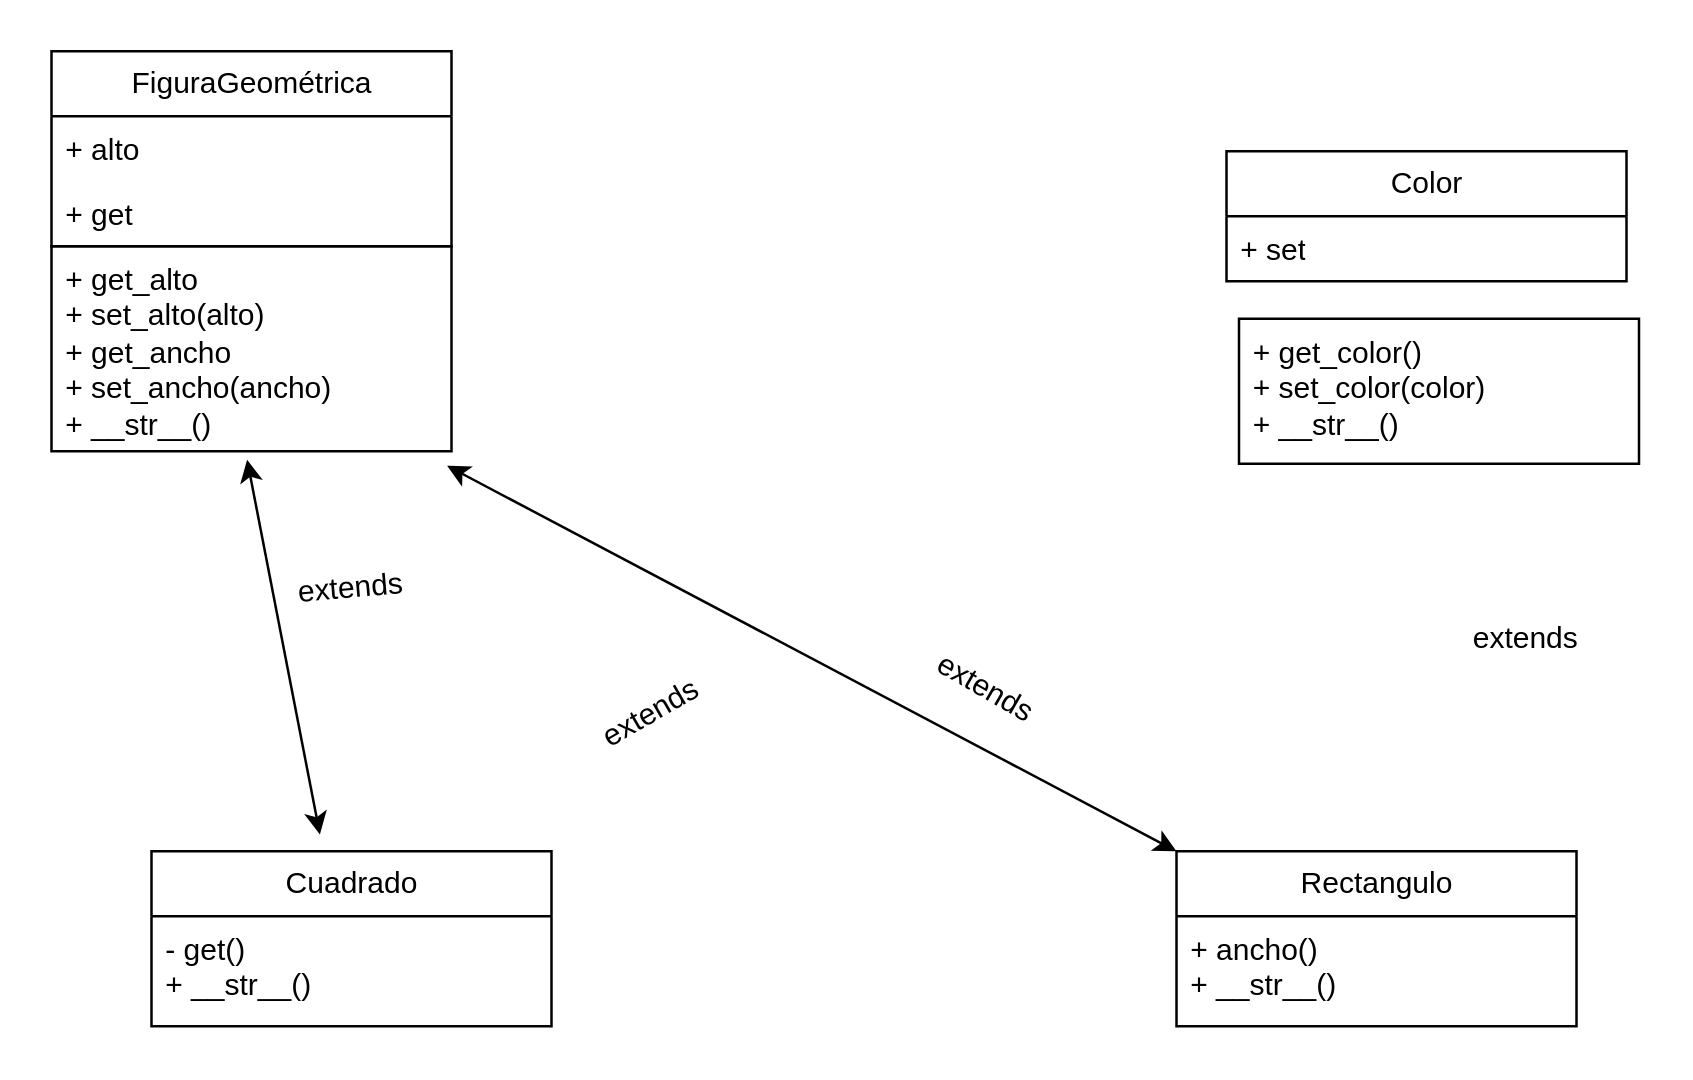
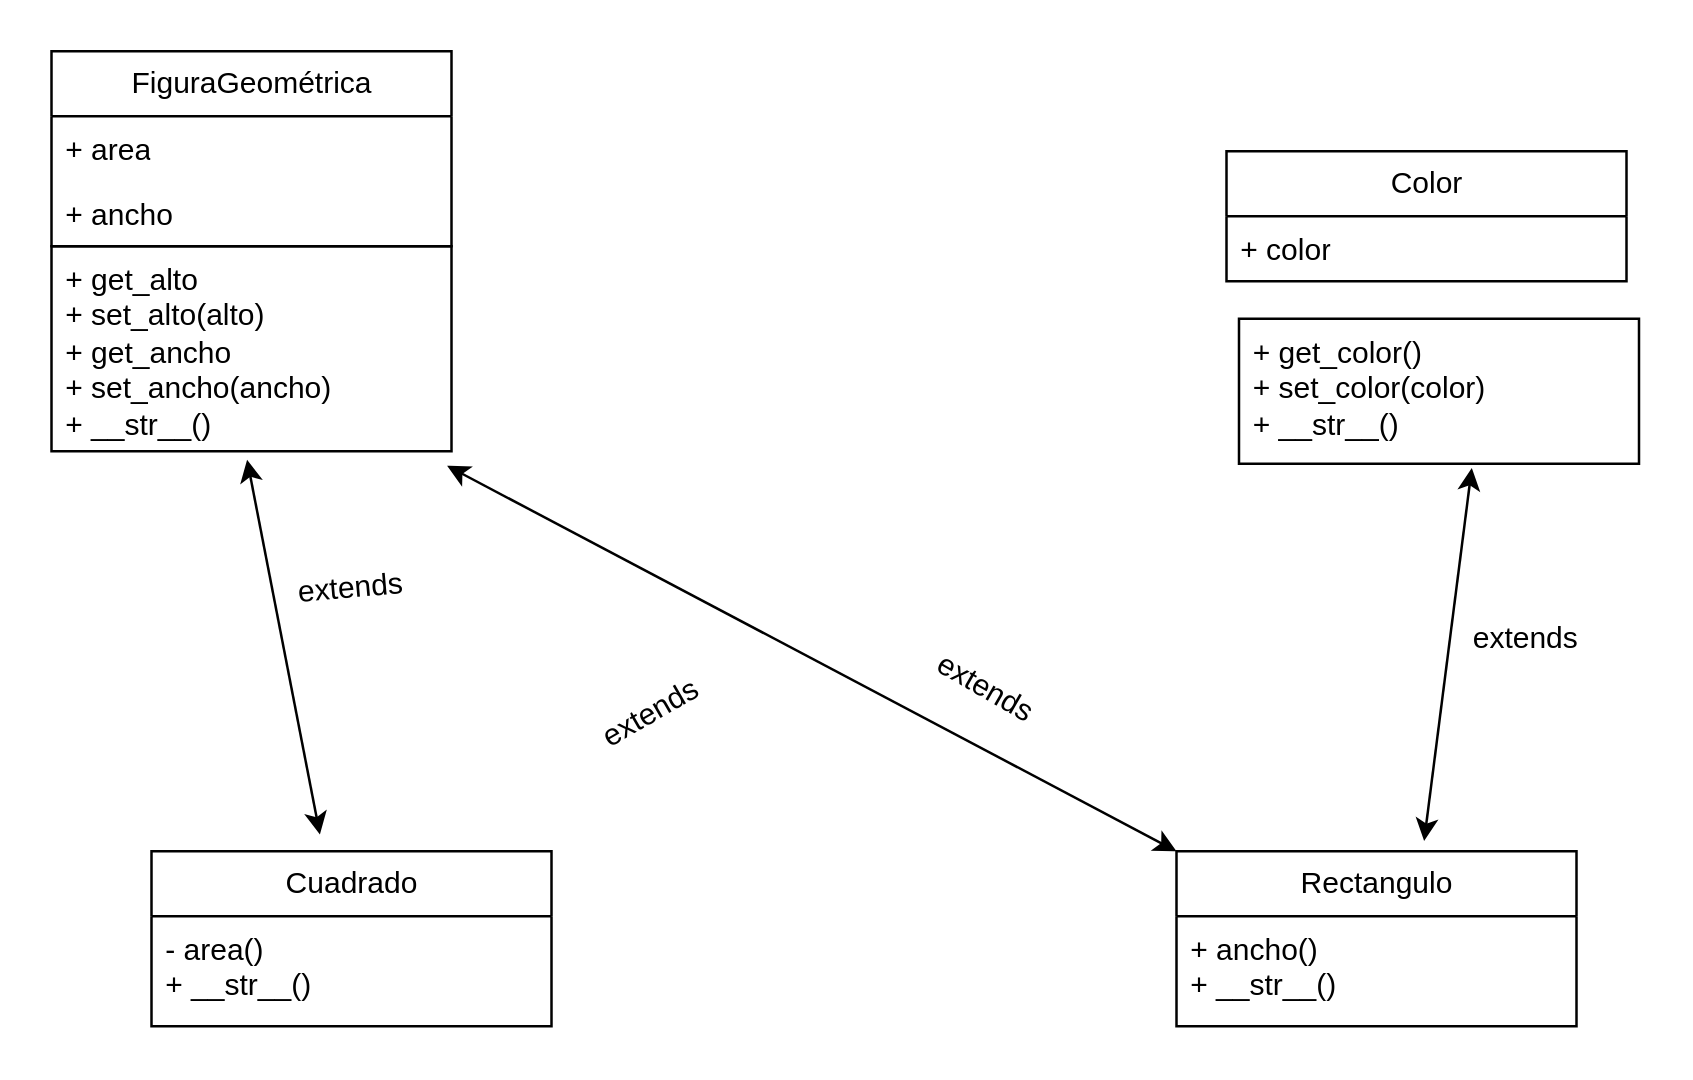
node "+ alto": label "+ alto" -> "+ area"
node "+ get": label "+ get" -> "+ ancho"
node "+ set": label "+ set" -> "+ color"
edge "+ get_color() + set_color(color) + __str__()" -- "Rectangulo": added
node "- get() + __str__()": label "- get() + __str__()" -> "- area() + __str__()"
